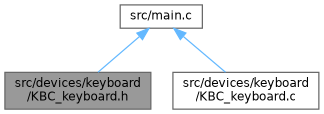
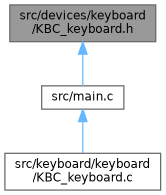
edge "src/devices/keyboard /KBC_keyboard.h" -> "src/main.c": reversed
node "src/devices/keyboard /KBC_keyboard.c": label "src/devices/keyboard /KBC_keyboard.c" -> "src/keyboard/keyboard /KBC_keyboard.c"
